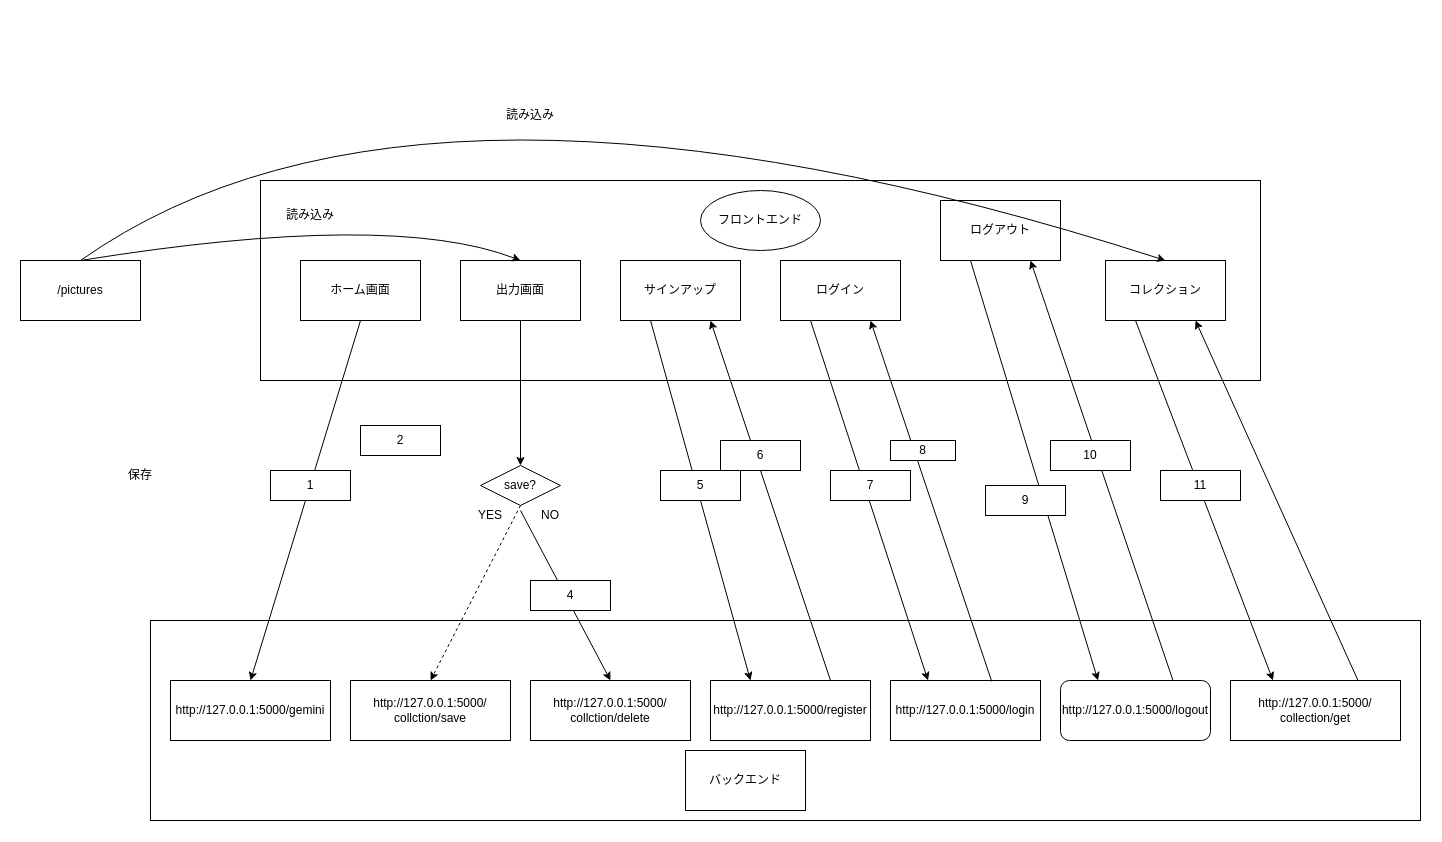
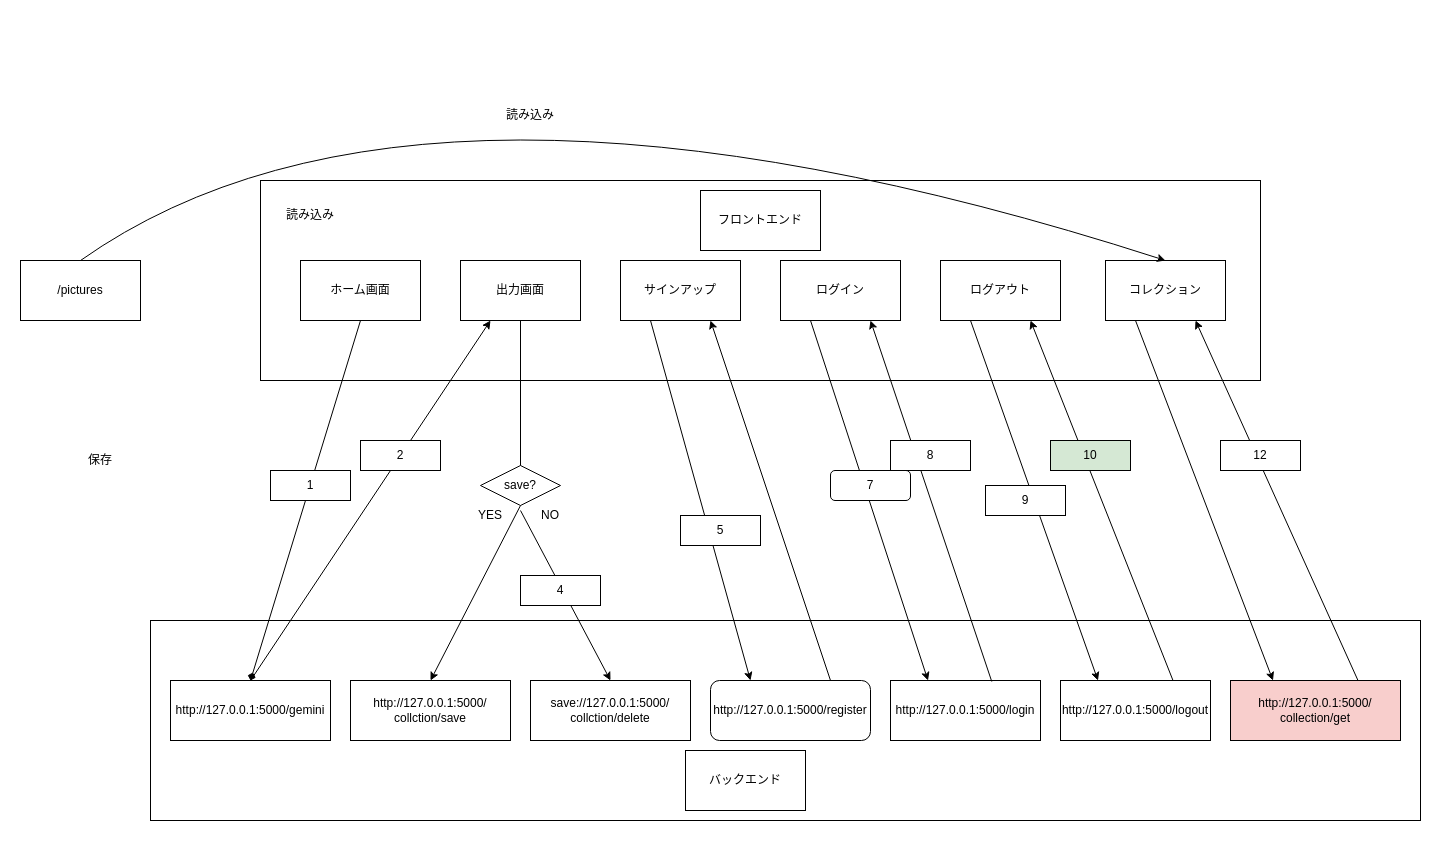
node "フロントエンド": shape ellipse -> rectangle
node "ログアウト": moved (1001, 231) -> (1001, 291)
edge "/pictures" -> "出力画面": removed
node "2": moved (401, 441) -> (401, 456)
node "8": size 65x20 -> 80x30
node "6": removed
node "10": fillcolor #ffffff -> #d5e8d4
node "12": added
edge "出力画面" -> "save?": arrowhead classic -> none
node "保存": moved (141, 476) -> (101, 461)
node "5": moved (701, 486) -> (721, 531)
node "7": shape rectangle -> rounded rectangle
node "11": removed
edge "http://127.0.0.1:5000/gemini" -> "出力画面": added
edge "save?" -> "http://127.0.0.1:5000/ collction/save": style dashed -> solid
node "4": moved (571, 596) -> (561, 591)
edge "ホーム画面" -> "http://127.0.0.1:5000/gemini": arrowhead classic -> diamond
node "http://127.0.0.1:5000/ collction/delete": label "http://127.0.0.1:5000/ collction/delete" -> "save://127.0.0.1:5000/ collction/delete"
node "http://127.0.0.1:5000/register": shape rectangle -> rounded rectangle
node "http://127.0.0.1:5000/logout": shape rounded rectangle -> rectangle
node "http://127.0.0.1:5000/ collection/get": fillcolor #ffffff -> #f8cecc
